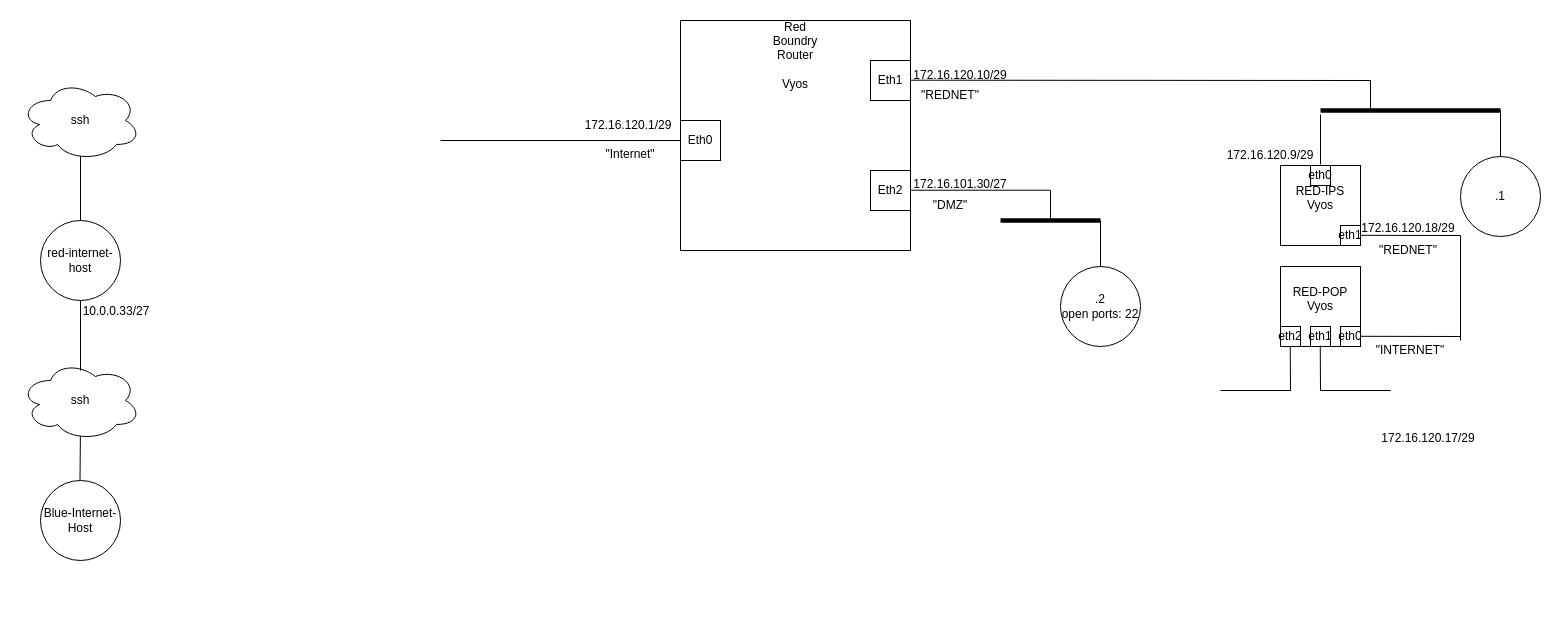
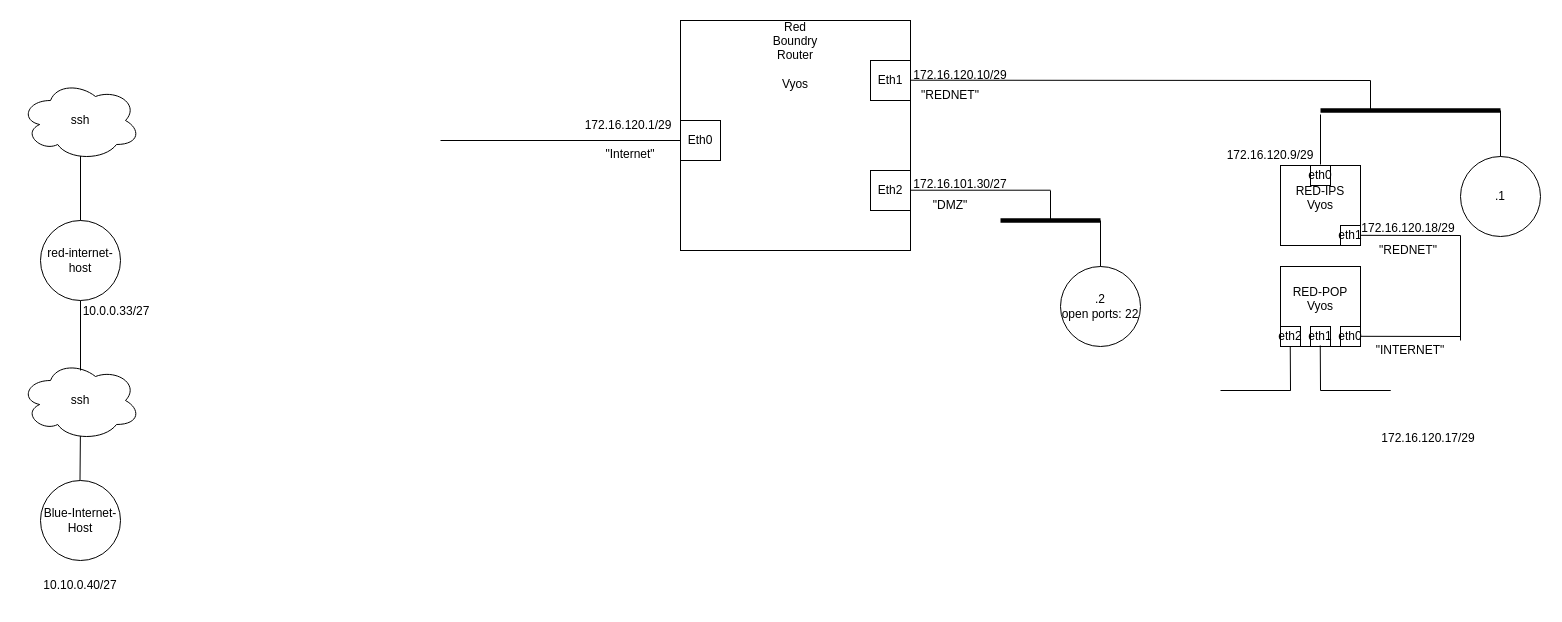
node "10.10.0.40/27": added
